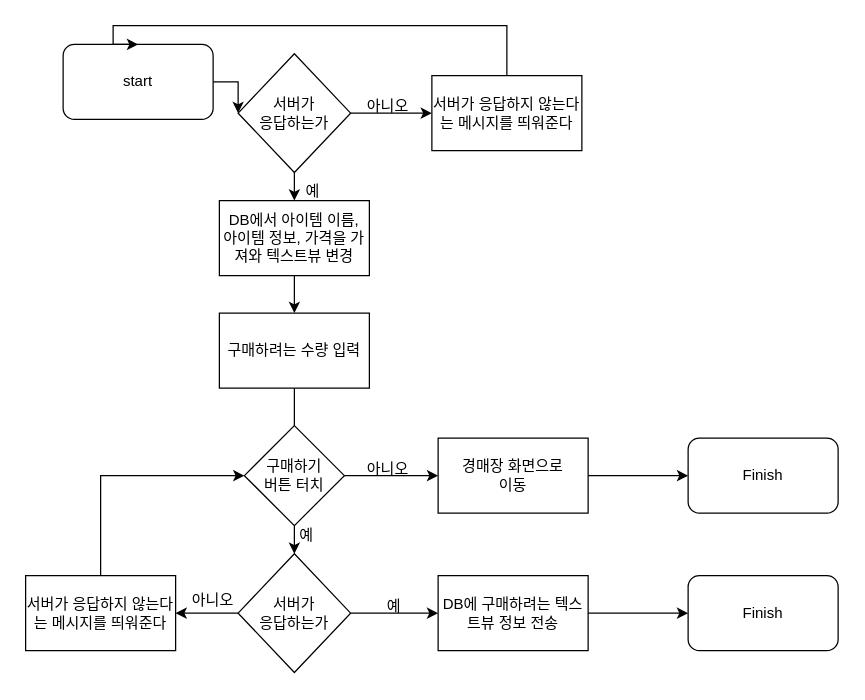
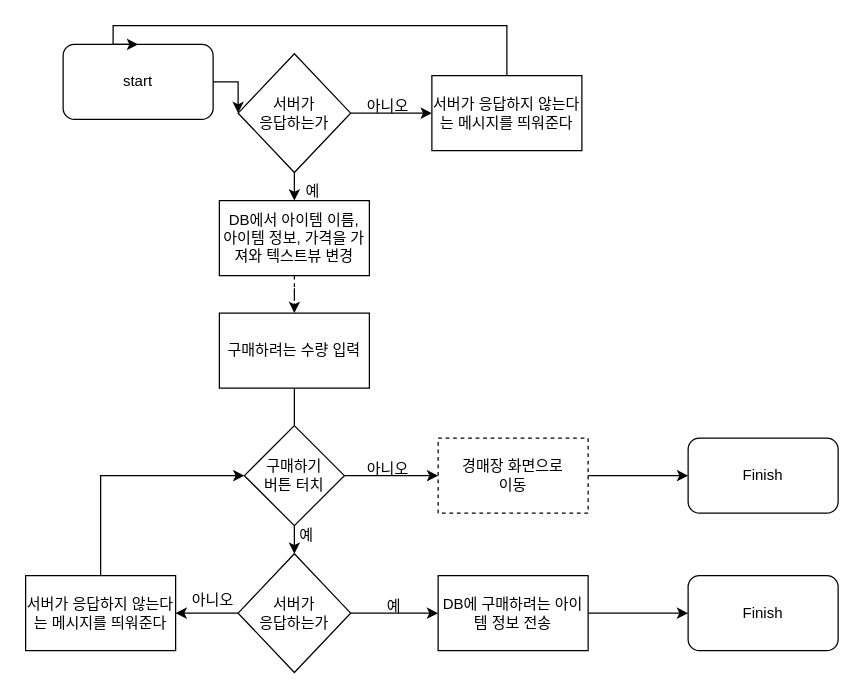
edge "DB에서 아이템 이름, 아이템 정보, 가격을 가져와 텍스트뷰 변경" -> "구매하려는 수량 입력": style solid -> dashed
node "경매장 화면으로 이동": style solid -> dashed
node "DB에 구매하려는 텍스트뷰 정보 전송": label "DB에 구매하려는 텍스트뷰 정보 전송" -> "DB에 구매하려는 아이템 정보 전송"
